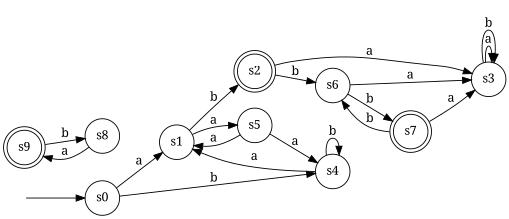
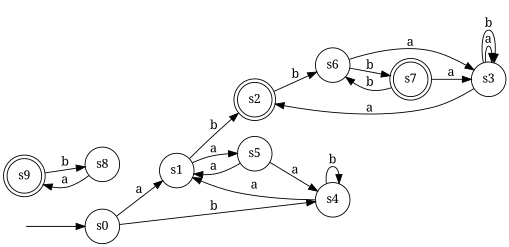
edge "s2" -> "s3": reversed
